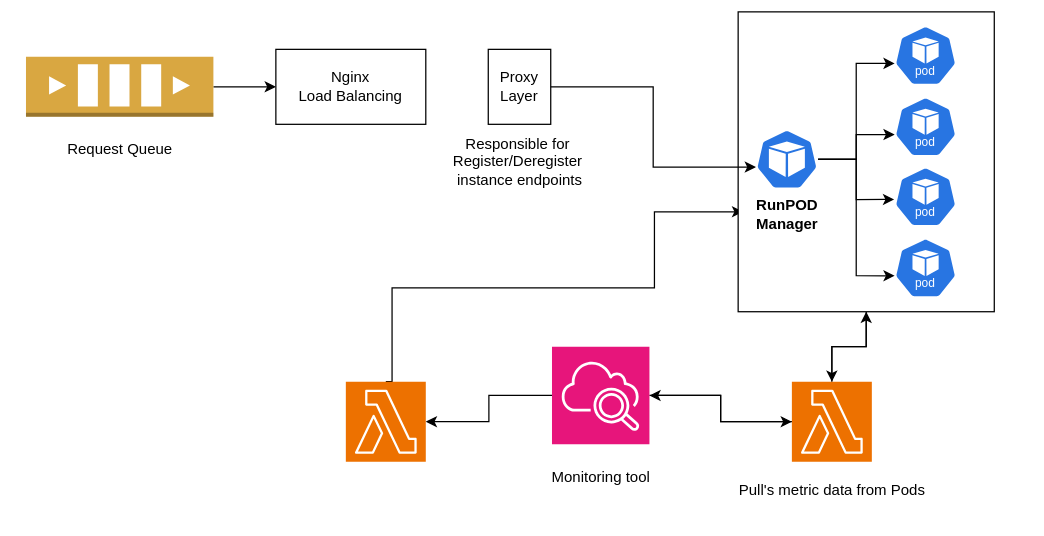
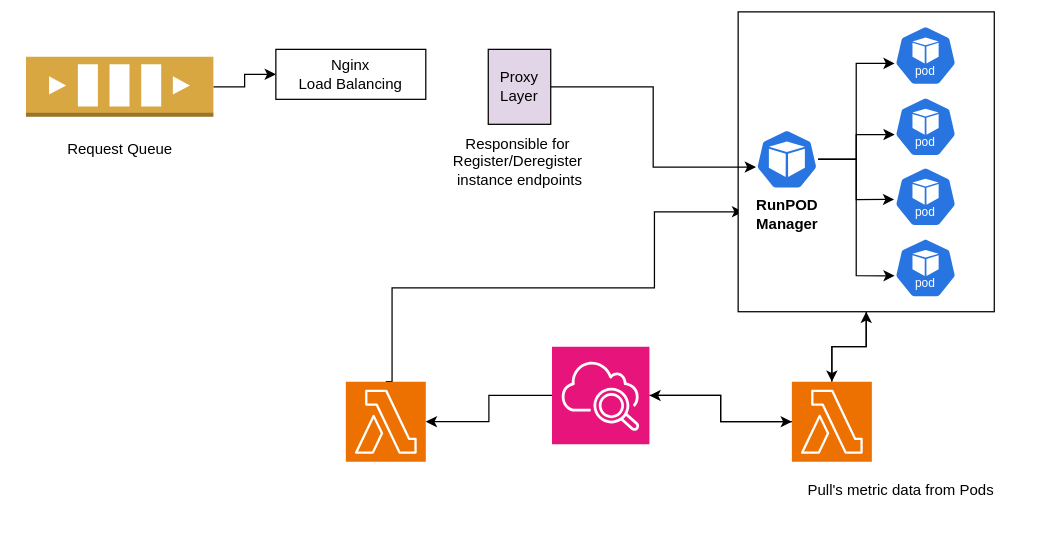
node "Nginx Load Balancing": size 150x75 -> 150x50
node "Proxy Layer": fillcolor #ffffff -> #e1d5e7
node "Monitoring tool": removed
node "Pull's metric data from Pods": moved (832, 491) -> (901, 491)
